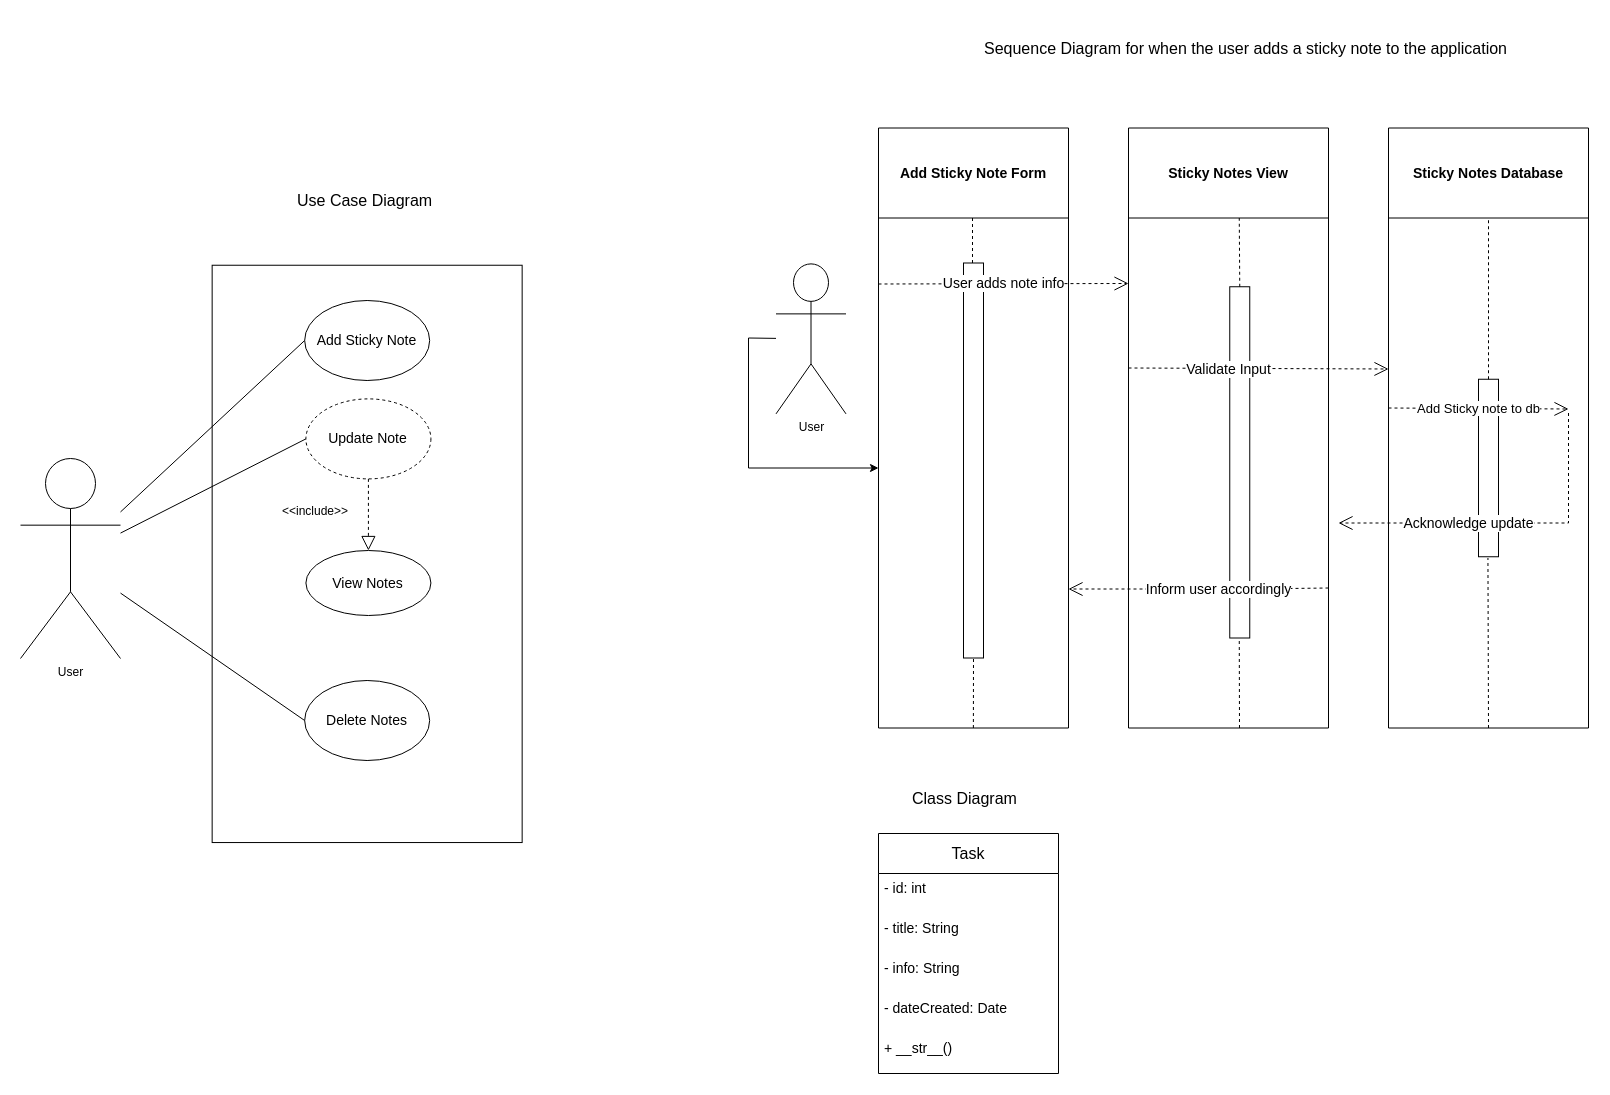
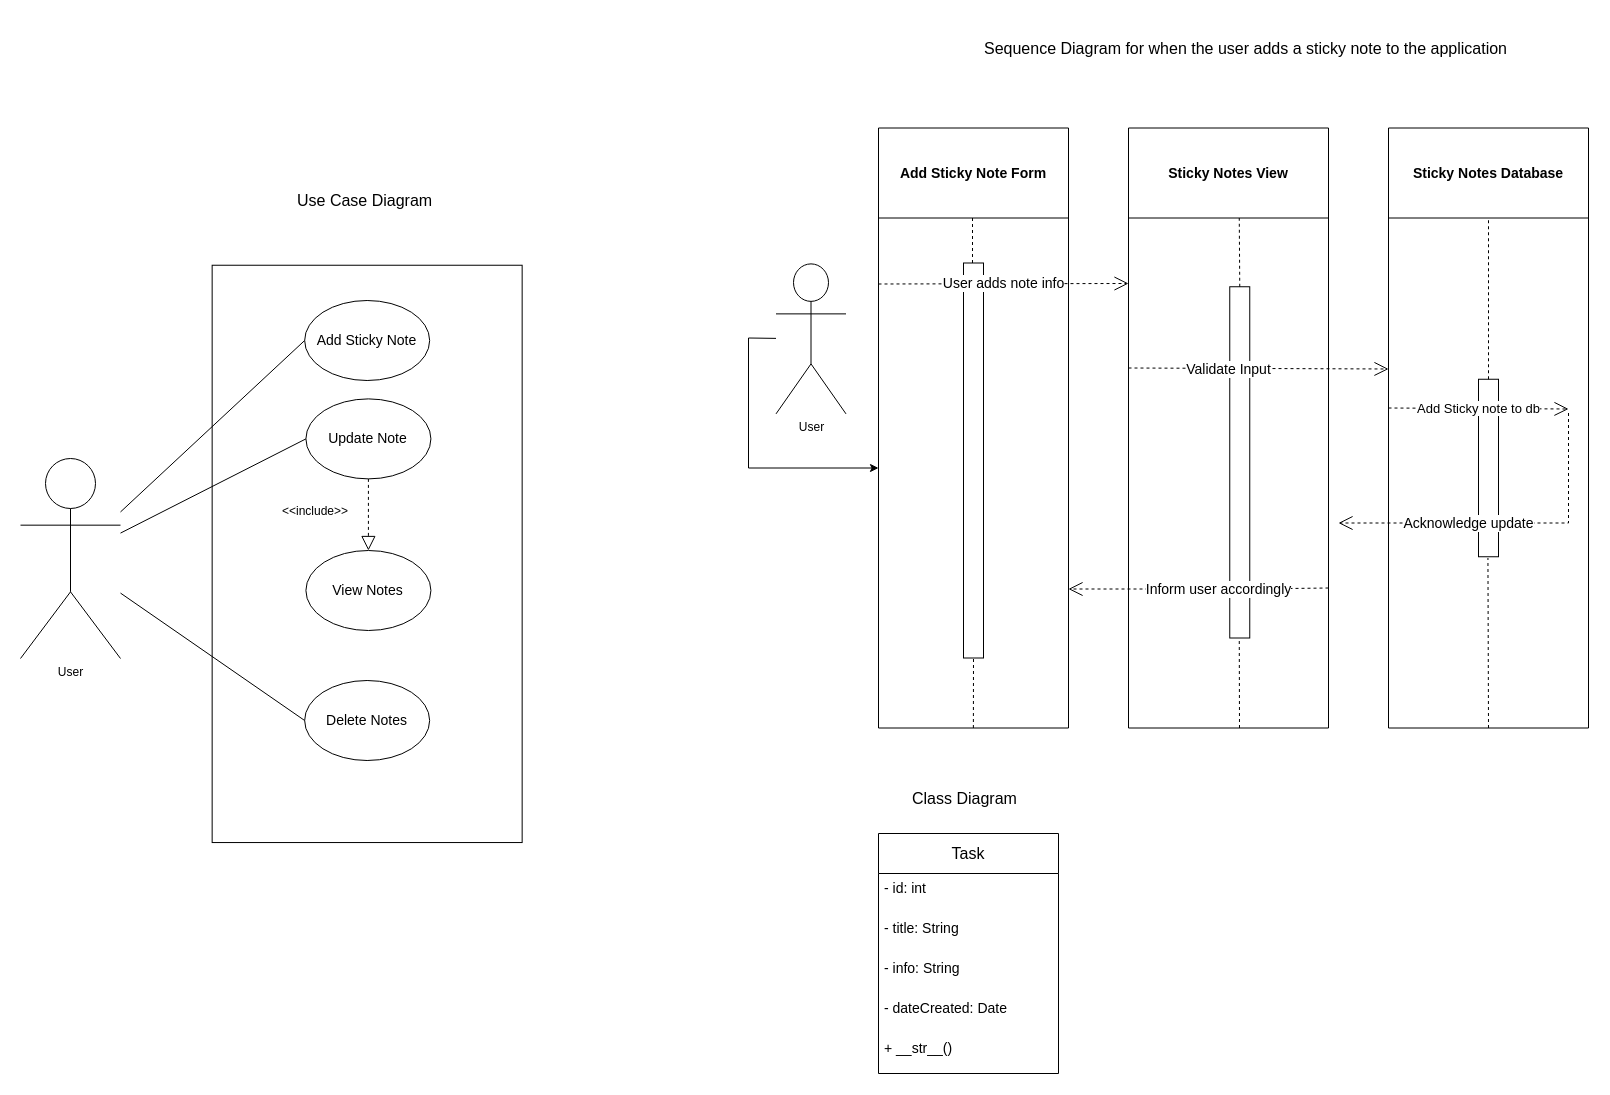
node "Update Note": style dashed -> solid
node "View Notes": size 125x65 -> 125x80
